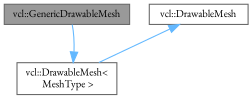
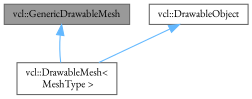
node "vcl::DrawableMesh": label "vcl::DrawableMesh" -> "vcl::DrawableObject"
edge "vcl::GenericDrawableMesh" -> "vcl::DrawableMesh< MeshType >": reversed
